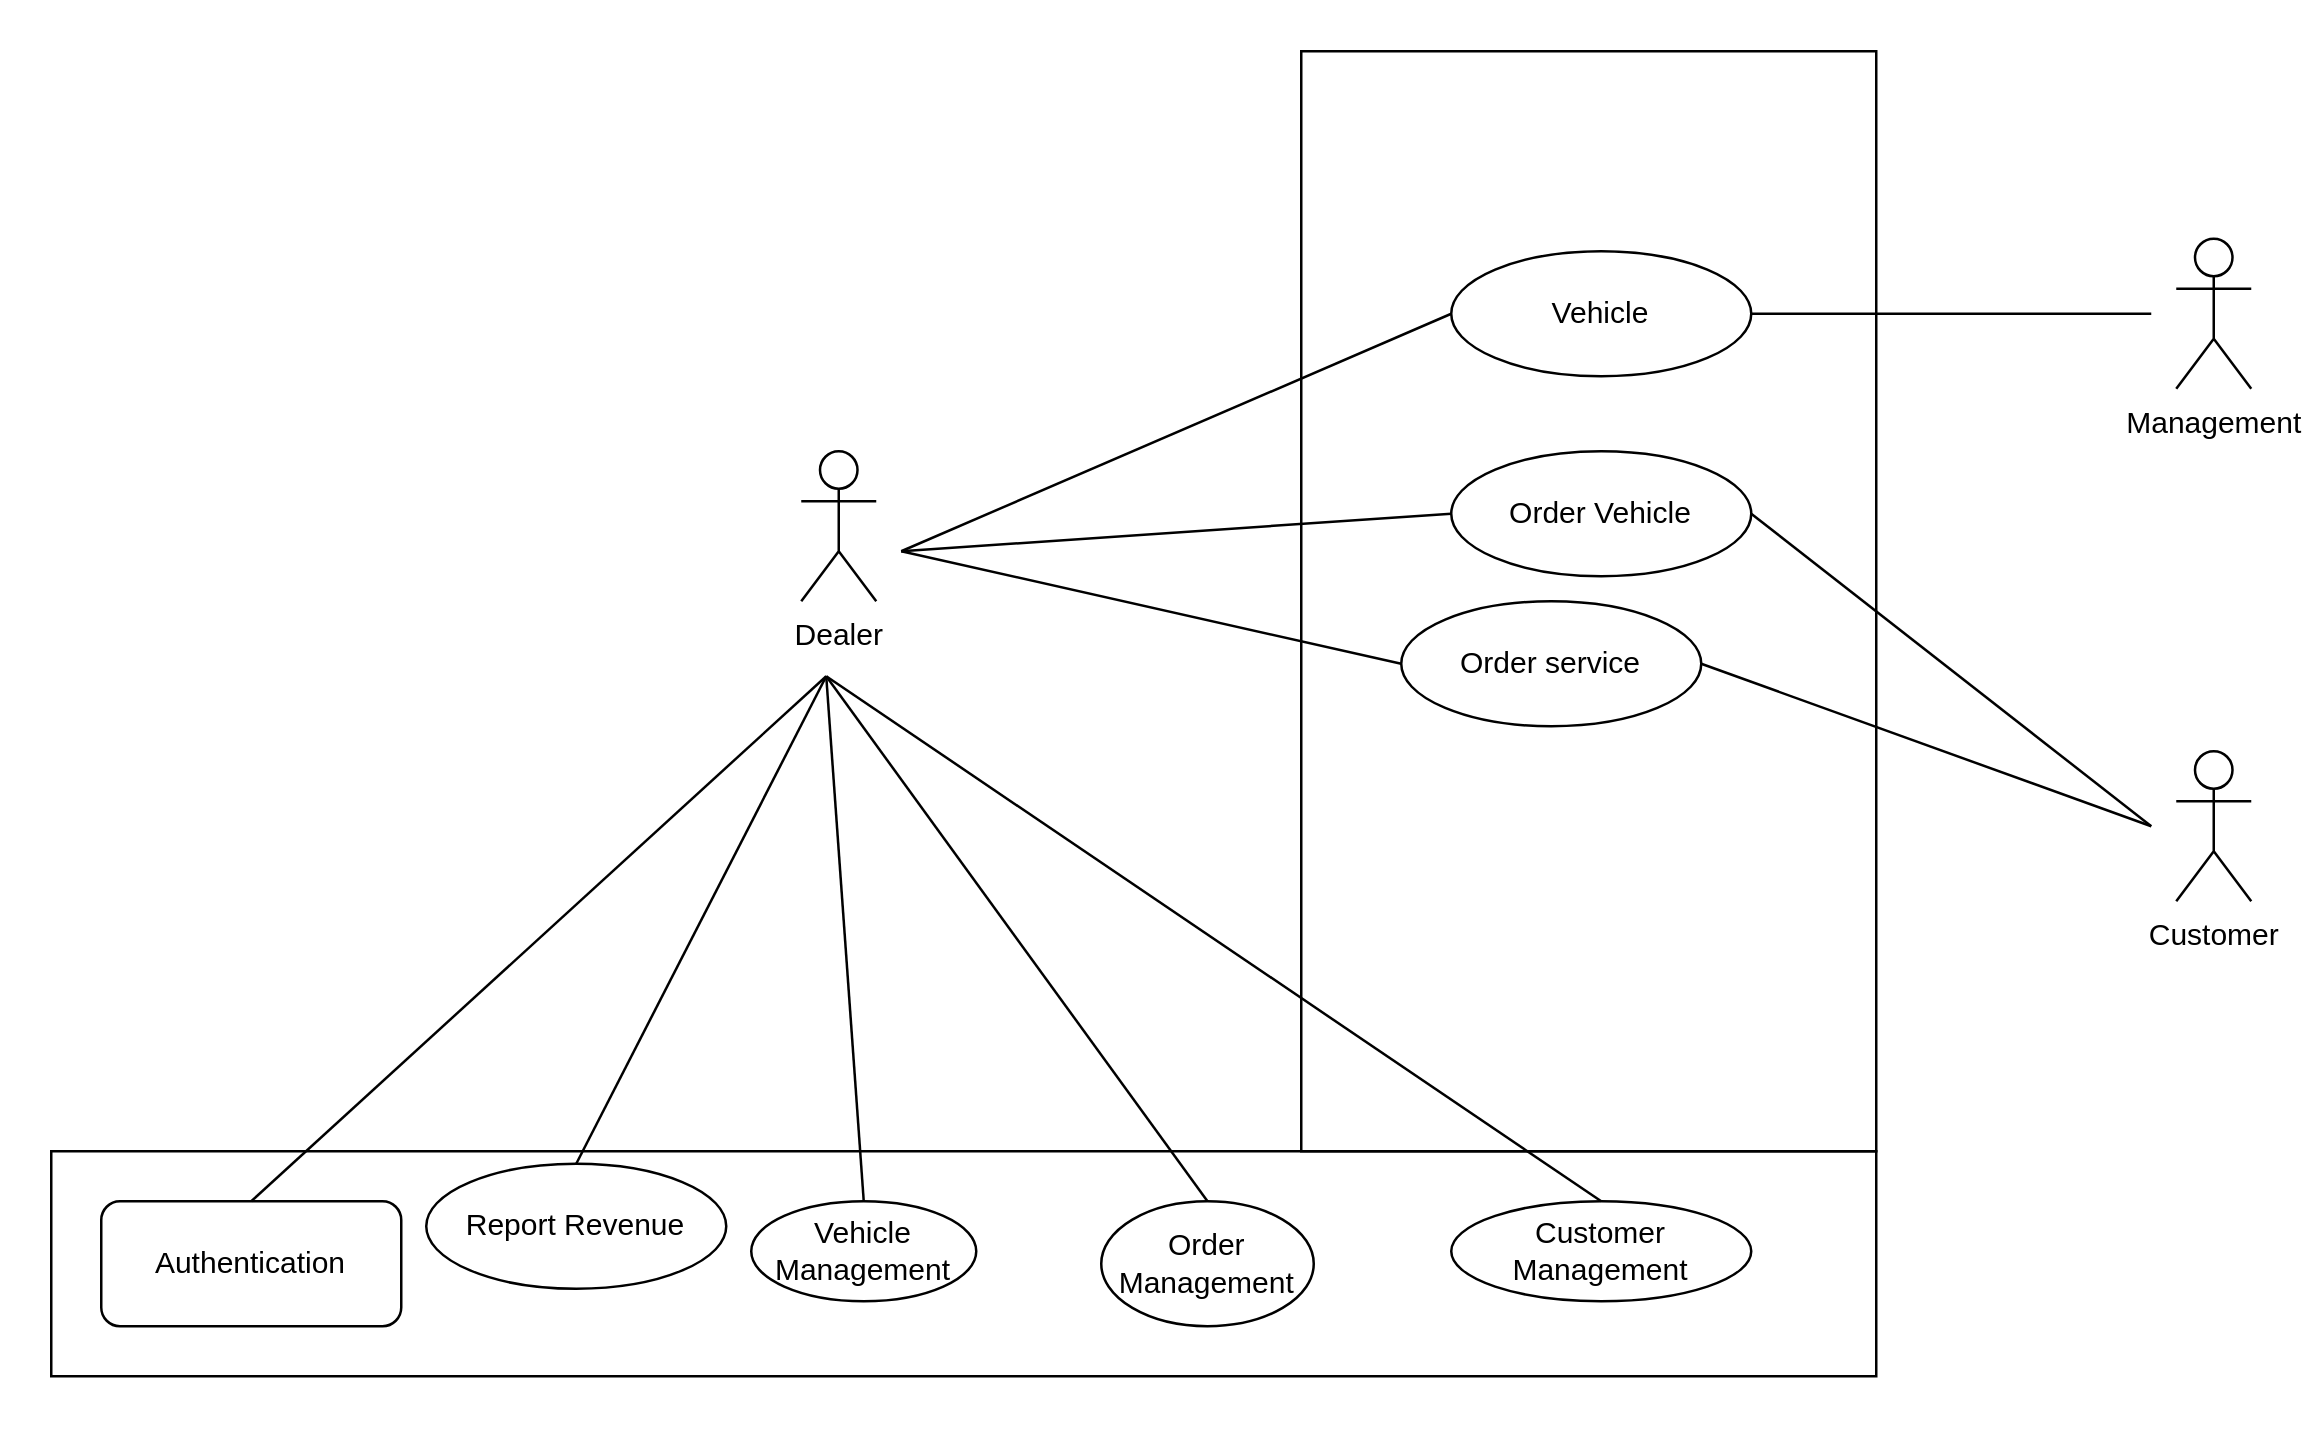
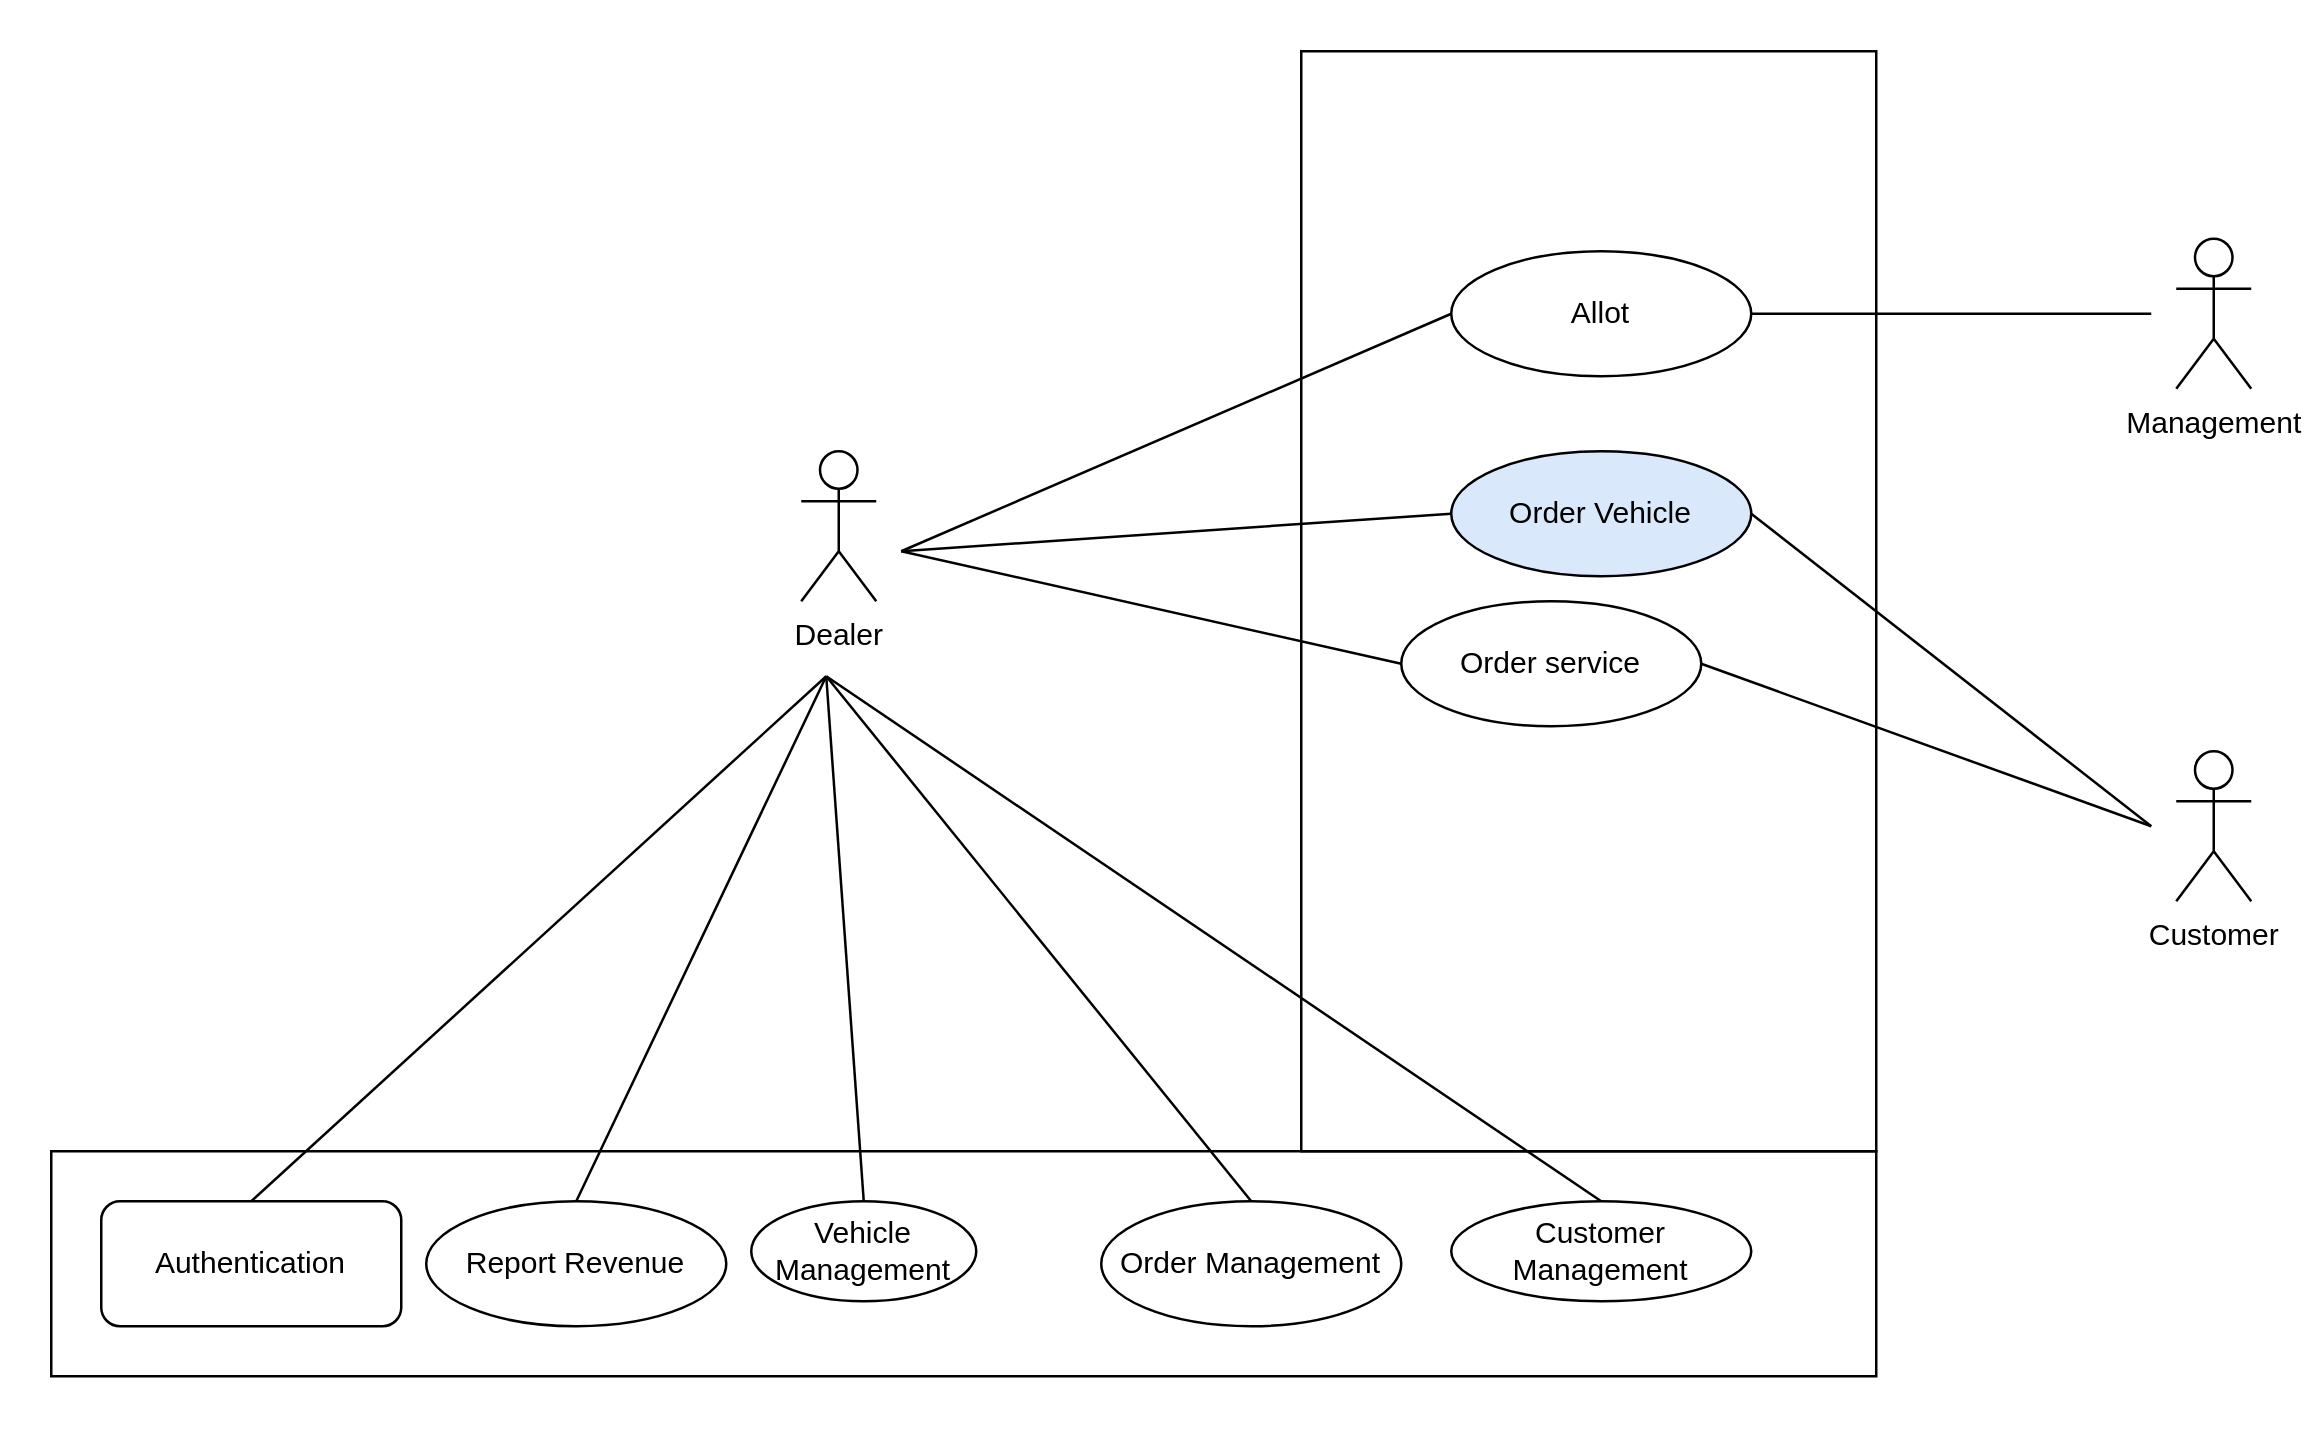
node "Vehicle": label "Vehicle" -> "Allot"
node "Order Vehicle": fillcolor #ffffff -> #dae8fc
node "Report Revenue": moved (576, 1226) -> (576, 1264)
node "Order Management": size 213x125 -> 300x125
